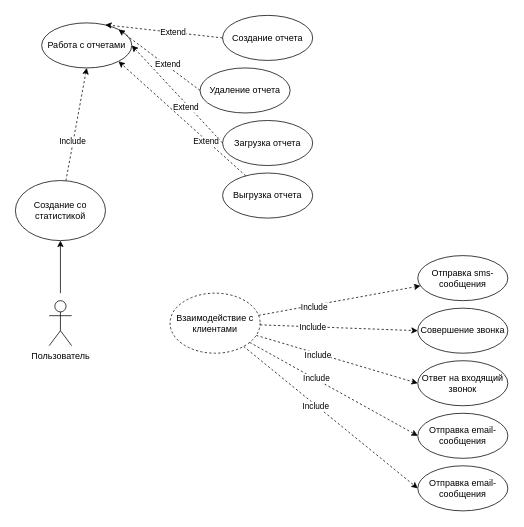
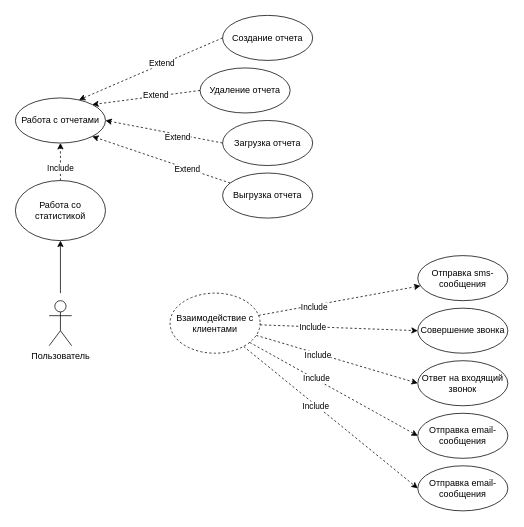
node "Работа с отчетами": moved (87, 45) -> (60, 120)
node "Создание со статистикой": label "Создание со статистикой" -> "Работа со статистикой"
